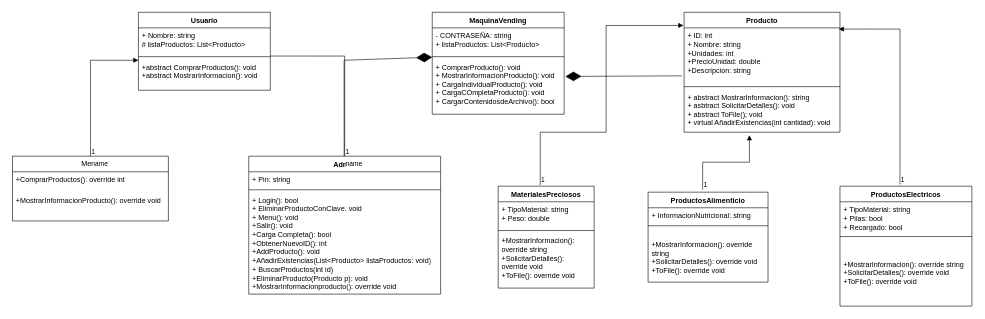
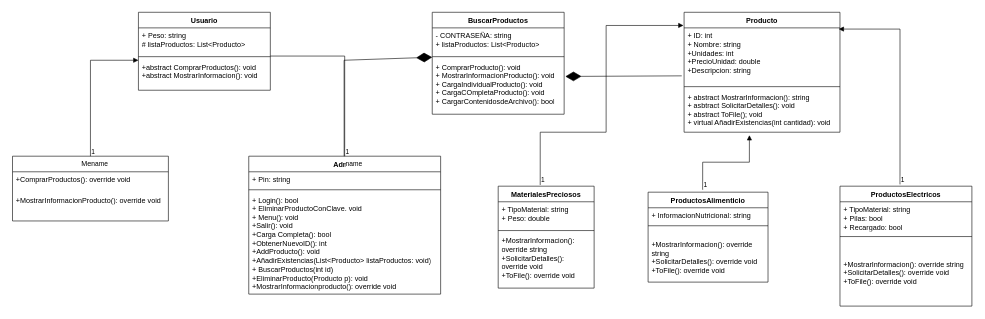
node "MaquinaVending": label "MaquinaVending" -> "BuscarProductos"
node "+ Nombre: string # listaProductos: List<Producto>": label "+ Nombre: string # listaProductos: List<Producto>" -> "+ Peso: string # listaProductos: List<Producto>"
node "+ComprarProductos(): override int": label "+ComprarProductos(): override int" -> "+ComprarProductos(): override void"
